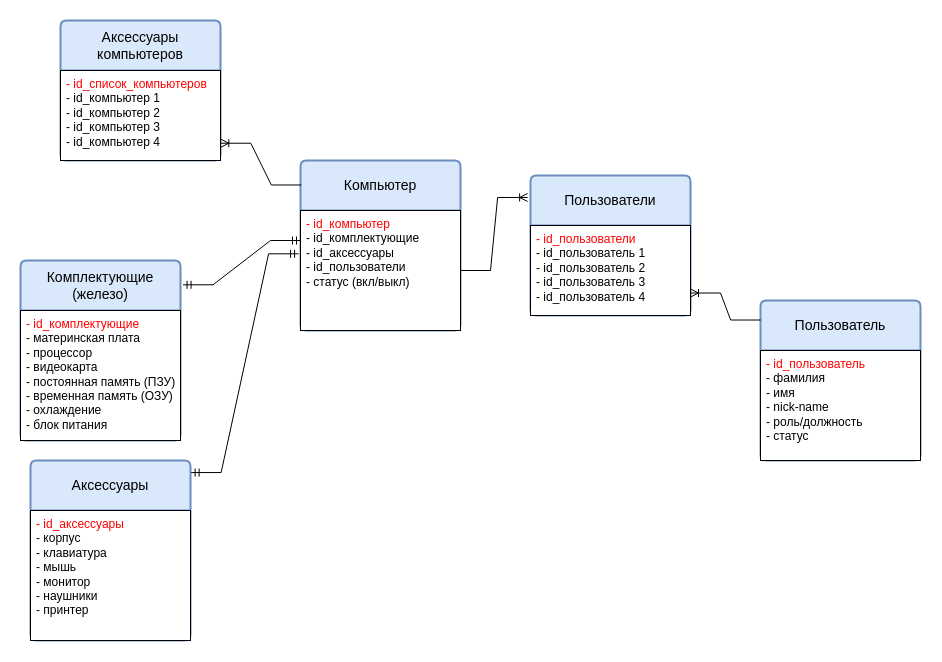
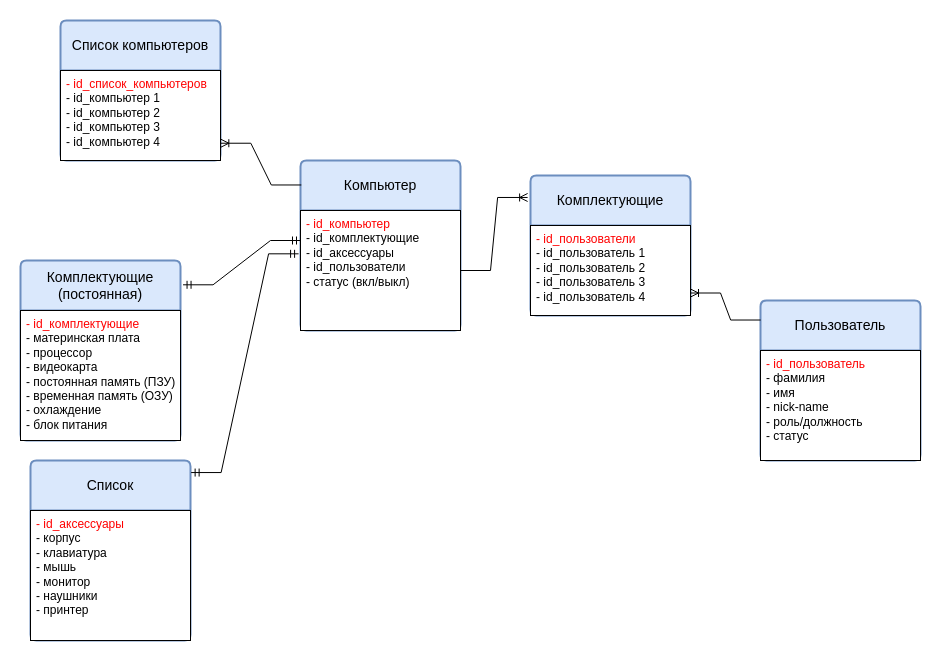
node "Аксессуары компьютеров": label "Аксессуары компьютеров" -> "Список компьютеров"
node "Пользователи": label "Пользователи" -> "Комплектующие"
node "Комплектующие (железо)": label "Комплектующие (железо)" -> "Комплектующие (постоянная)"
node "Аксессуары": label "Аксессуары" -> "Список"
